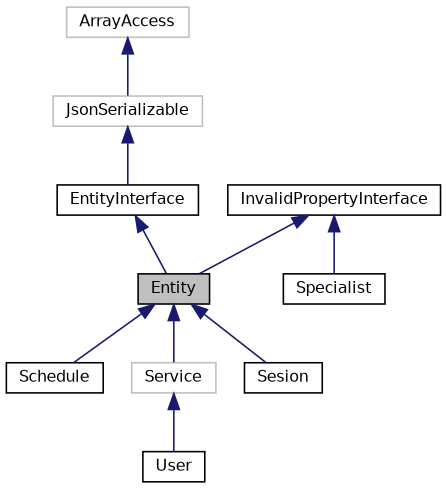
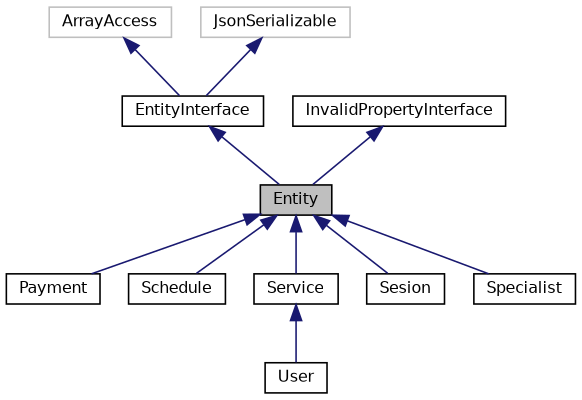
edge "JsonSerializable" -> "ArrayAccess": now "EntityInterface" -> "ArrayAccess"
edge "Specialist" -> "InvalidPropertyInterface": now "Specialist" -> "Entity"
node "Payment": added
node "Service": color grey75 -> black
